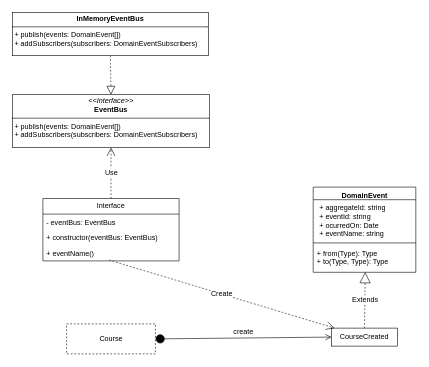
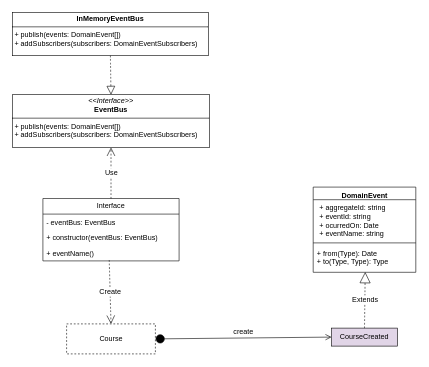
node "+ from(Type): Type + to(Type, Type): Type": label "+ from(Type): Type + to(Type, Type): Type" -> "+ from(Type): Date + to(Type, Type): Type"
edge "+ eventName()" -> "CourseCreated": now "+ eventName()" -> "Course"
node "CourseCreated": fillcolor #ffffff -> #e1d5e7
